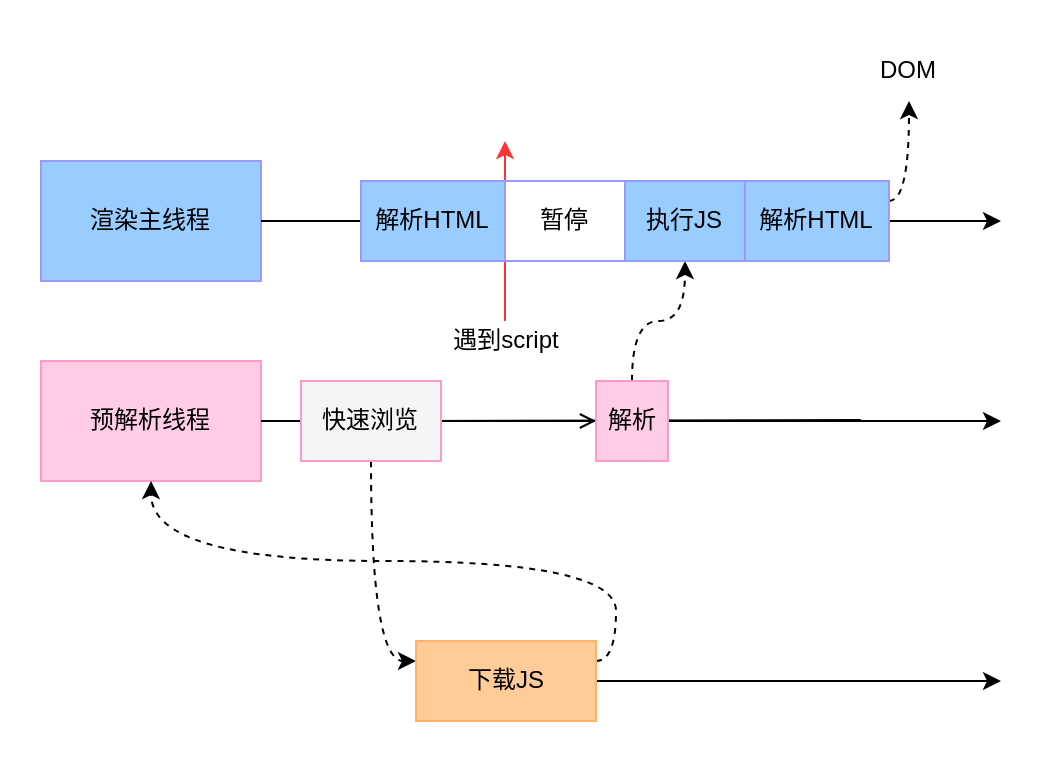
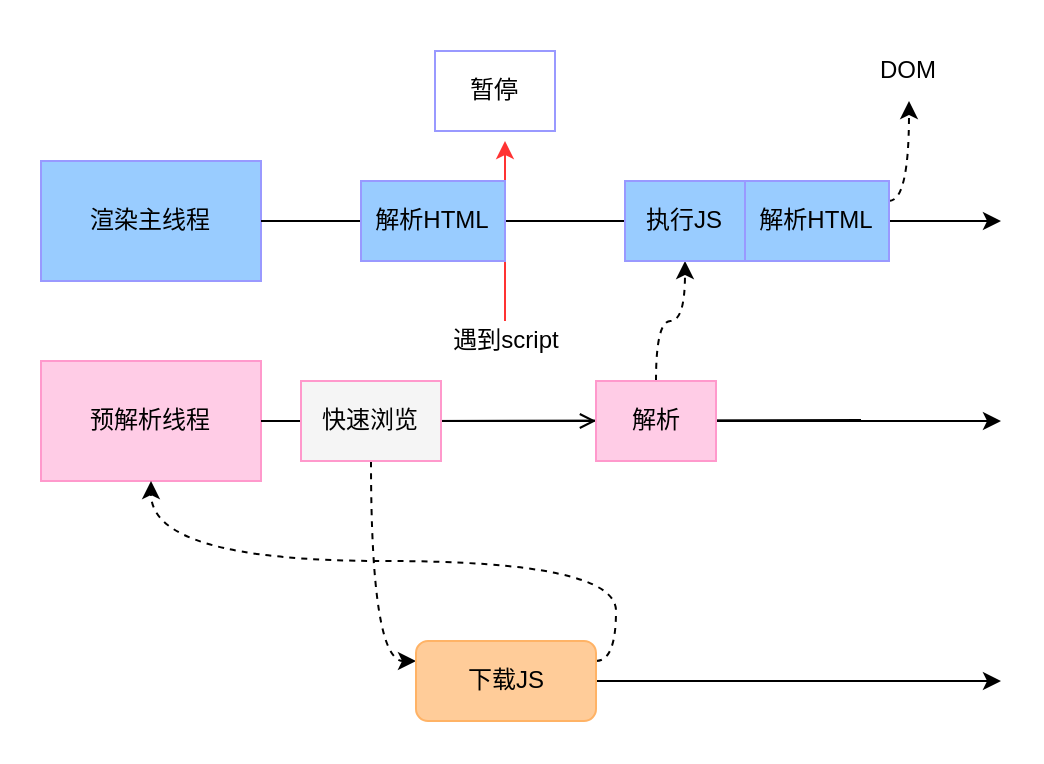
node "暂停": moved (565, 221) -> (495, 91)
node "解析": size 72x80 -> 120x80
node "下载JS": shape rectangle -> rounded rectangle
